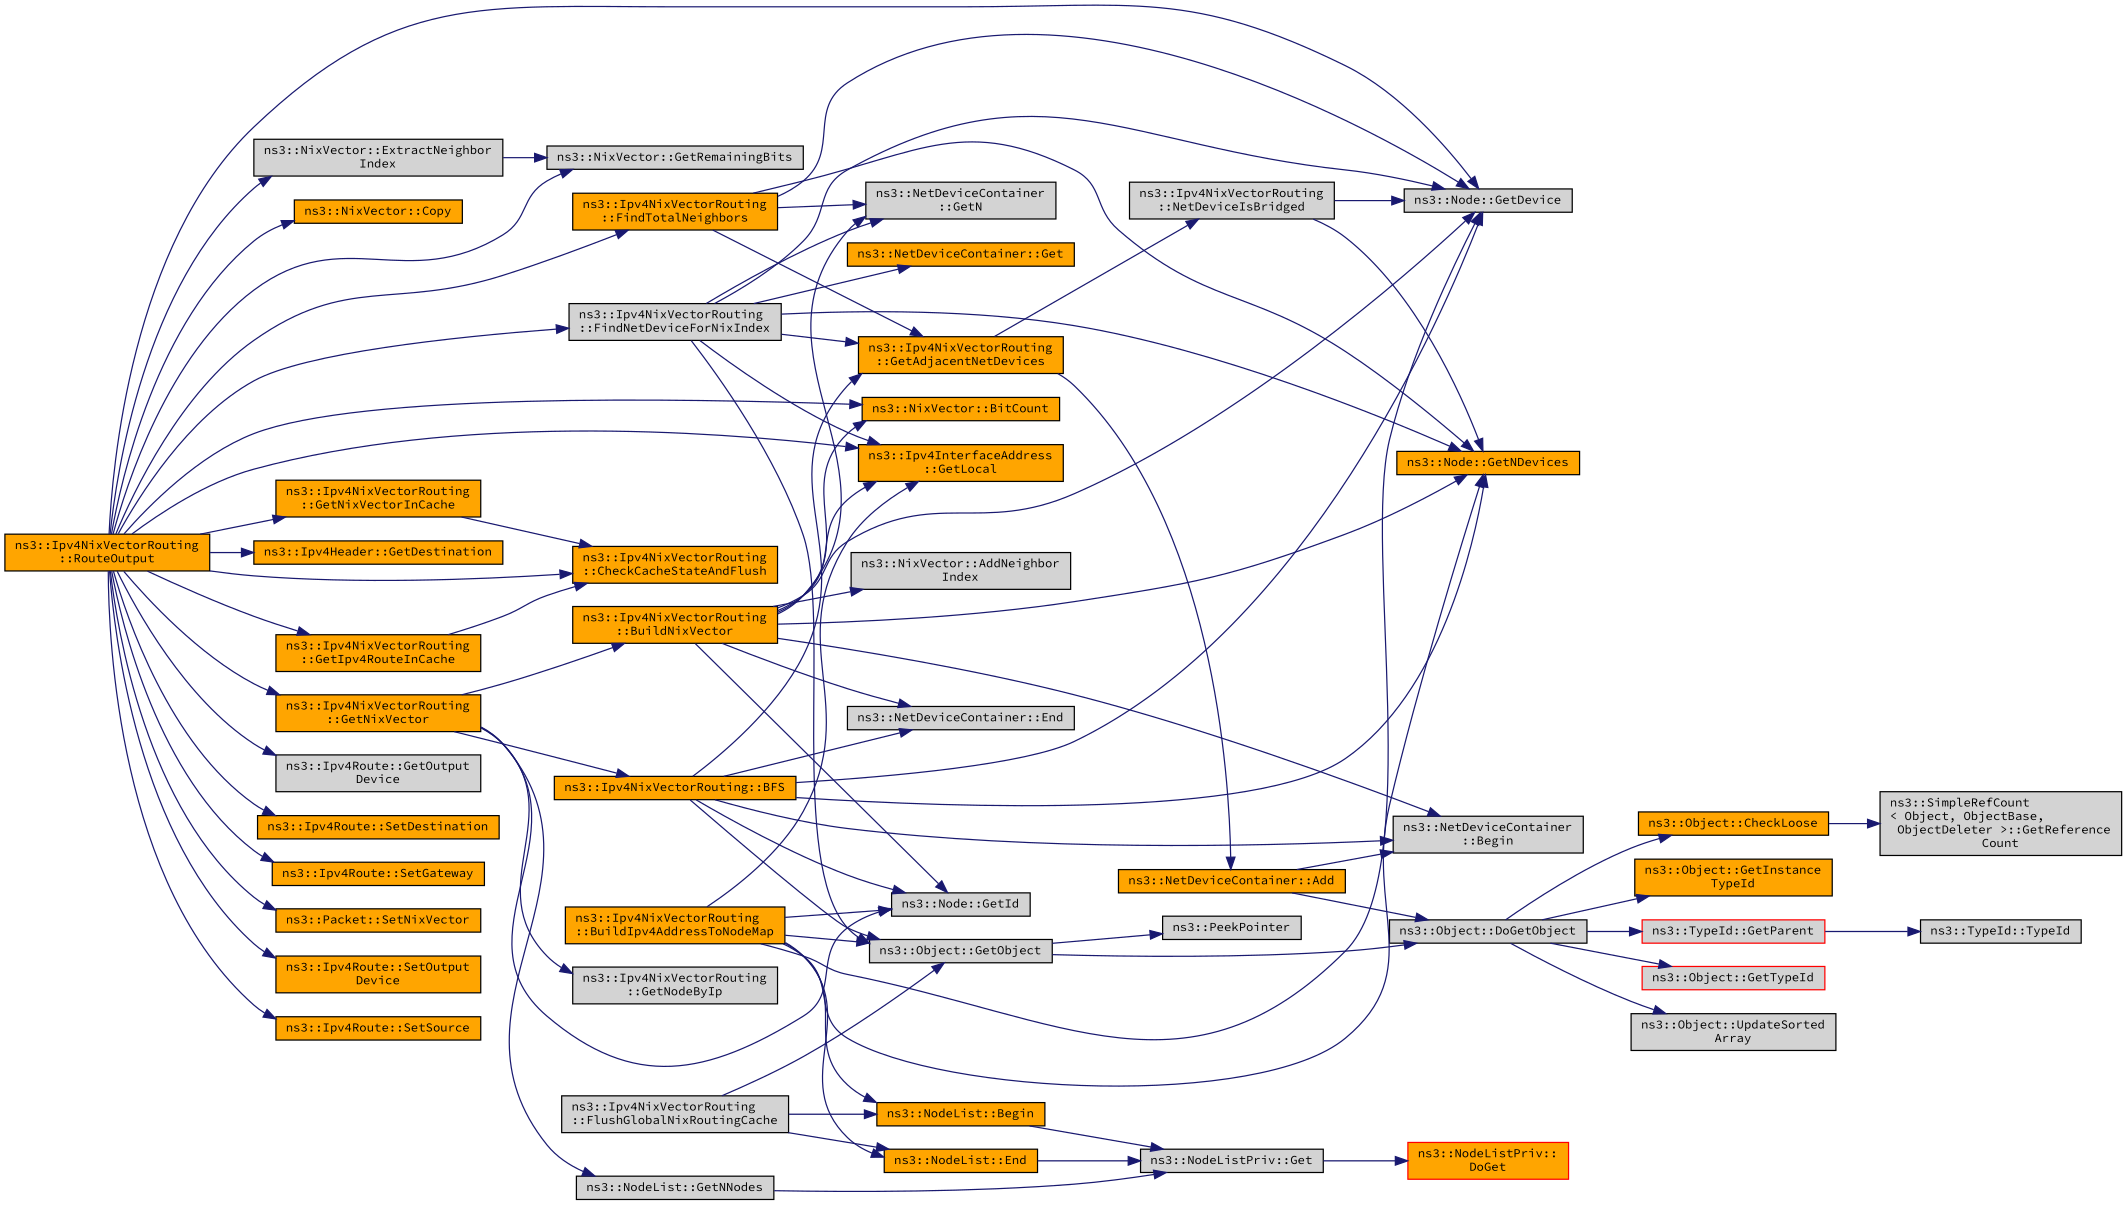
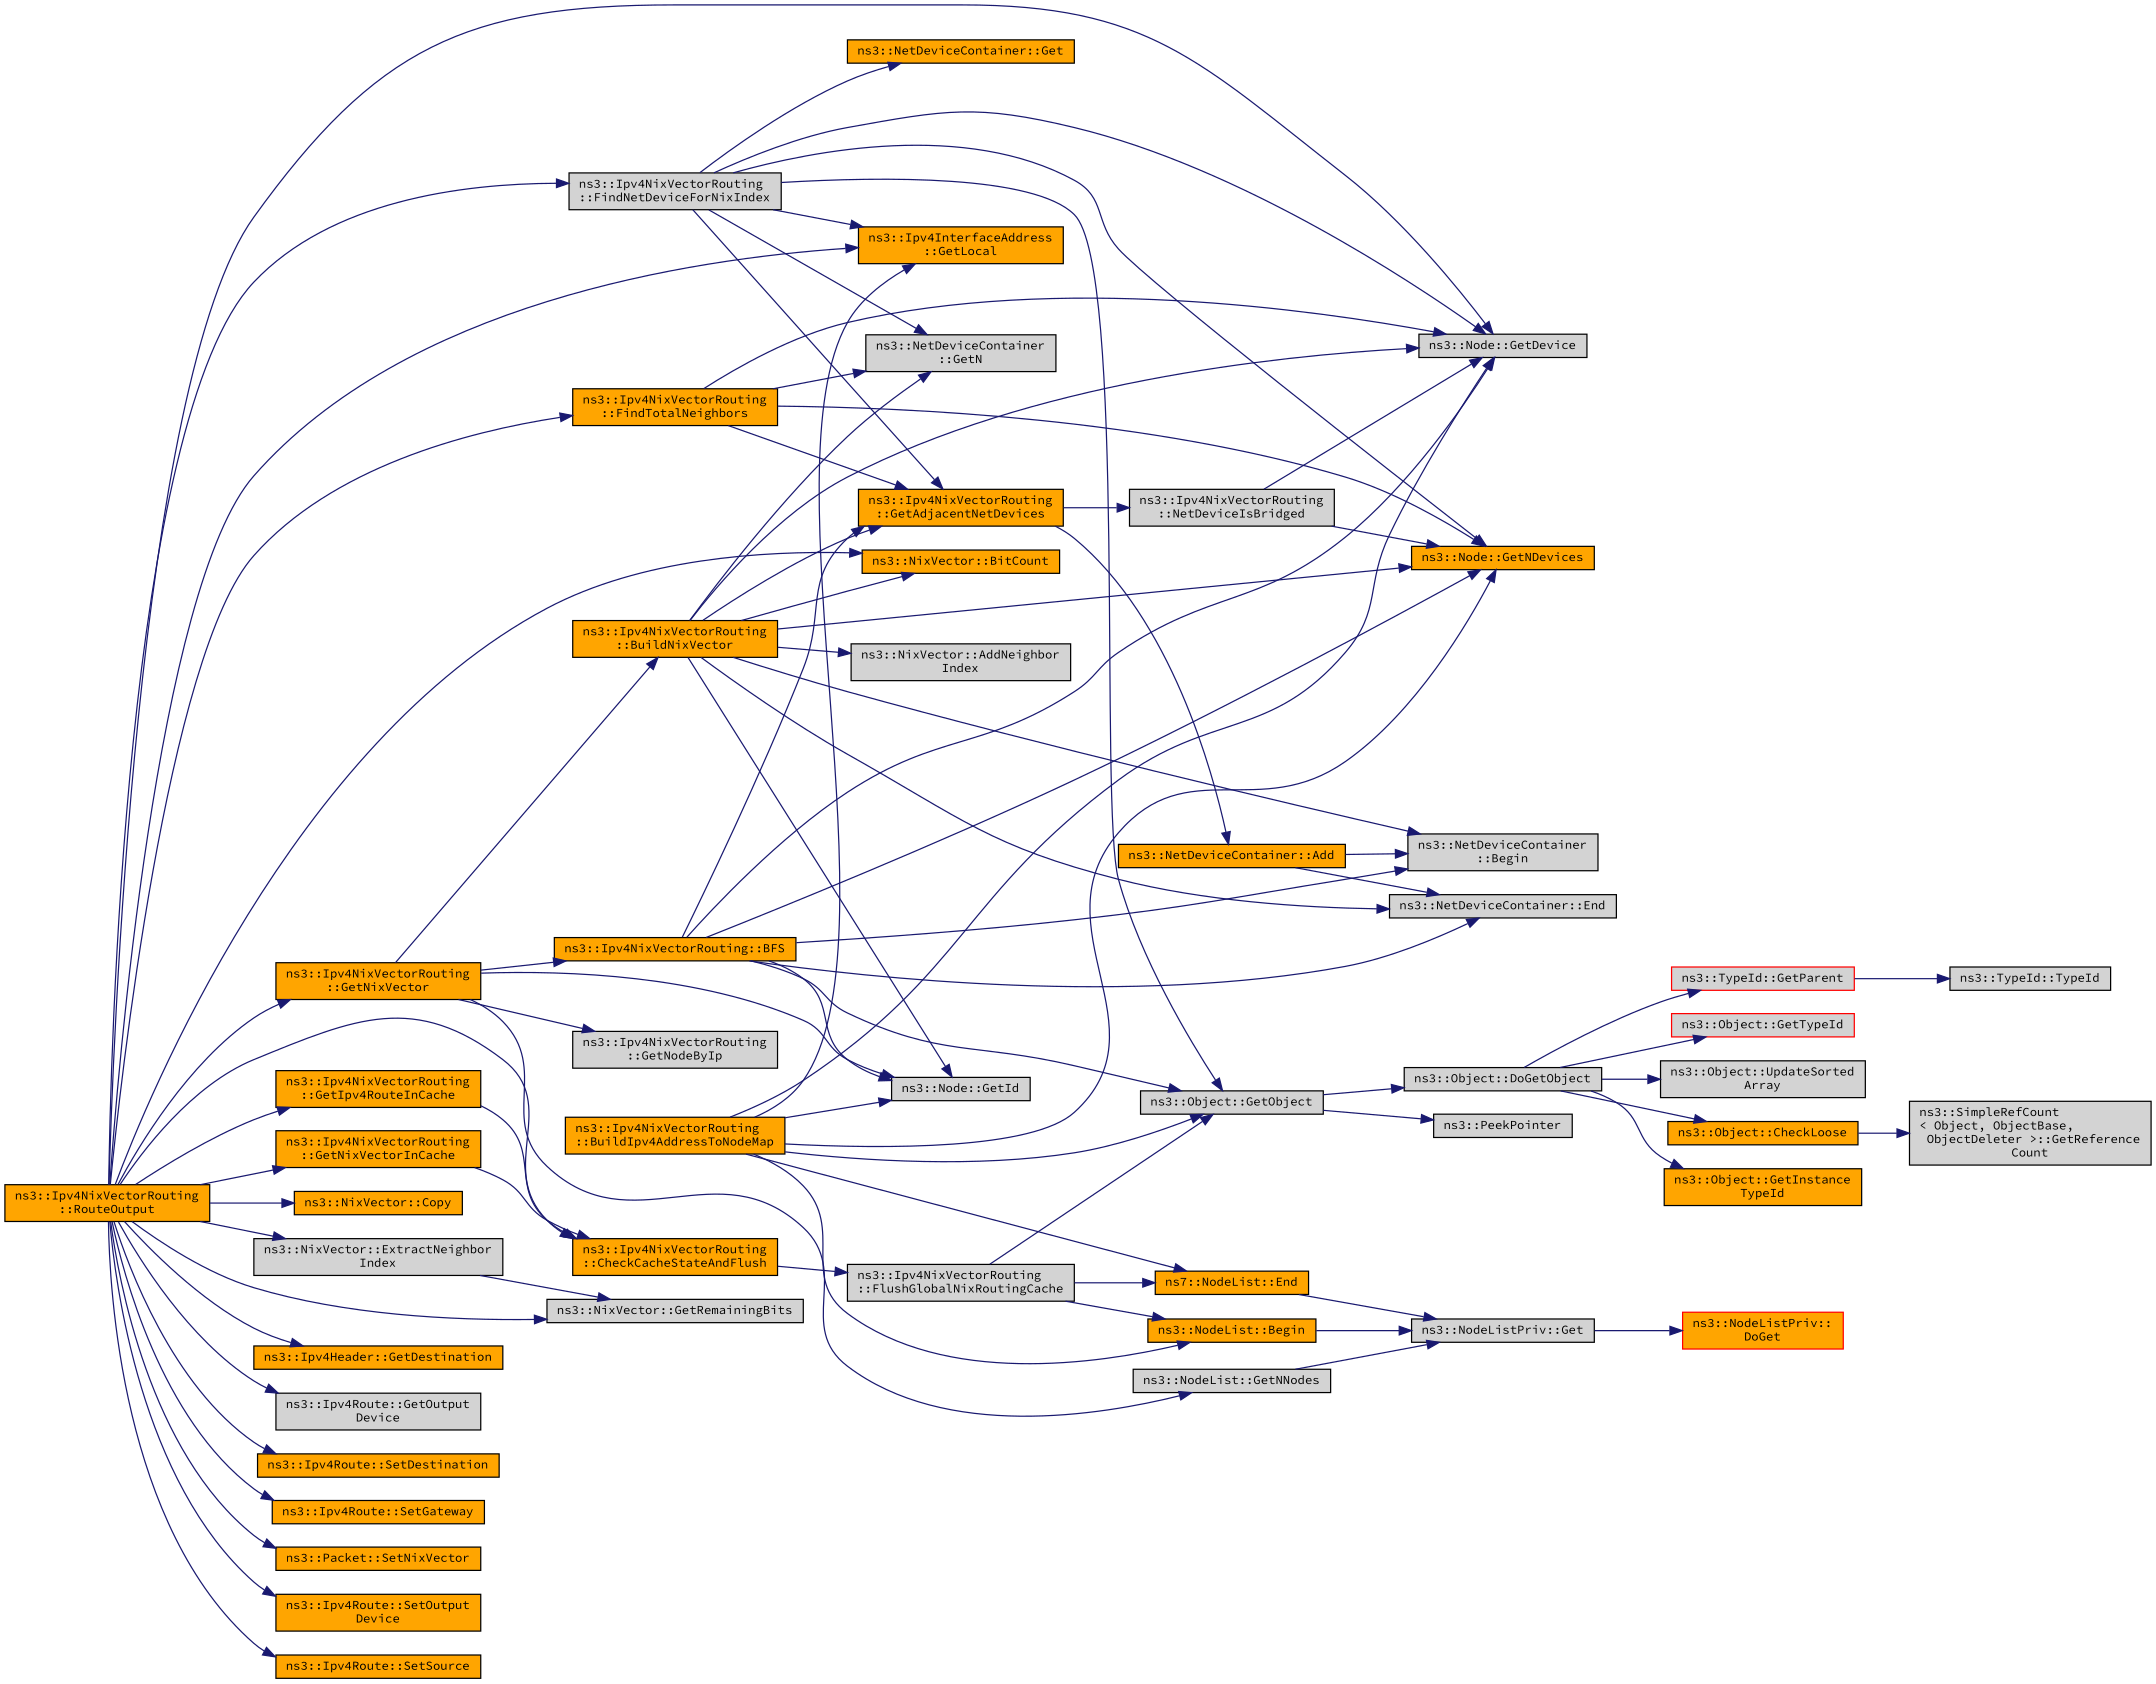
edge "ns3::Ipv4NixVectorRouting ::BuildNixVector" -> "ns3::Ipv4InterfaceAddress ::GetLocal": now "ns3::Ipv4NixVectorRouting ::BuildNixVector" -> "ns3::Ipv4NixVectorRouting ::GetAdjacentNetDevices"
edge "ns3::NetDeviceContainer::Add" -> "ns3::Object::DoGetObject": now "ns3::NetDeviceContainer::Add" -> "ns3::NetDeviceContainer::End"
node "ns3::NodeList::End": label "ns3::NodeList::End" -> "ns7::NodeList::End"
edge "ns3::Ipv4NixVectorRouting ::CheckCacheStateAndFlush" -> "ns3::Ipv4NixVectorRouting ::FlushGlobalNixRoutingCache": added
